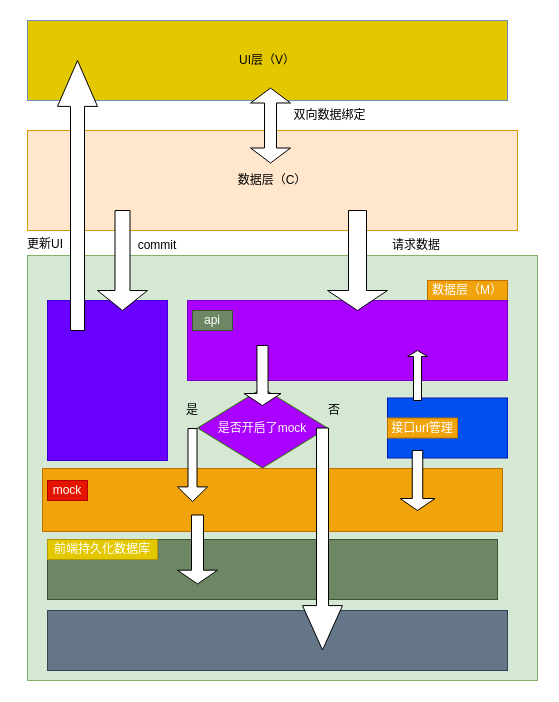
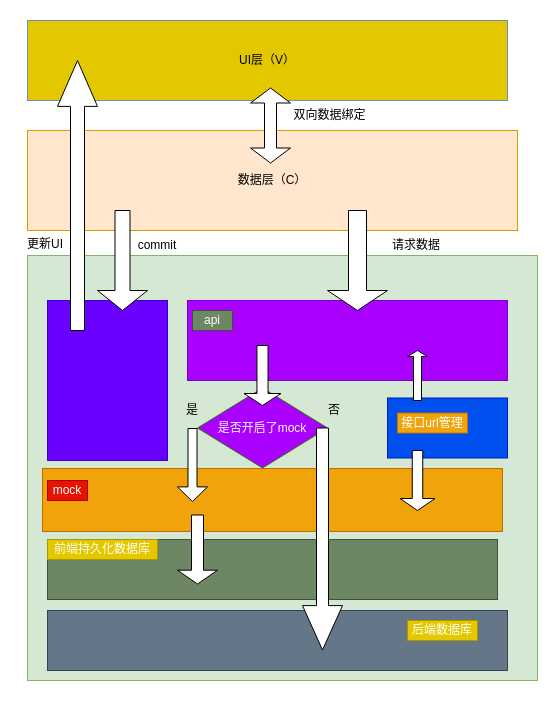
node "数据层（M）": removed
node "接口url管理": moved (423, 428) -> (433, 423)
node "后端数据库": added
